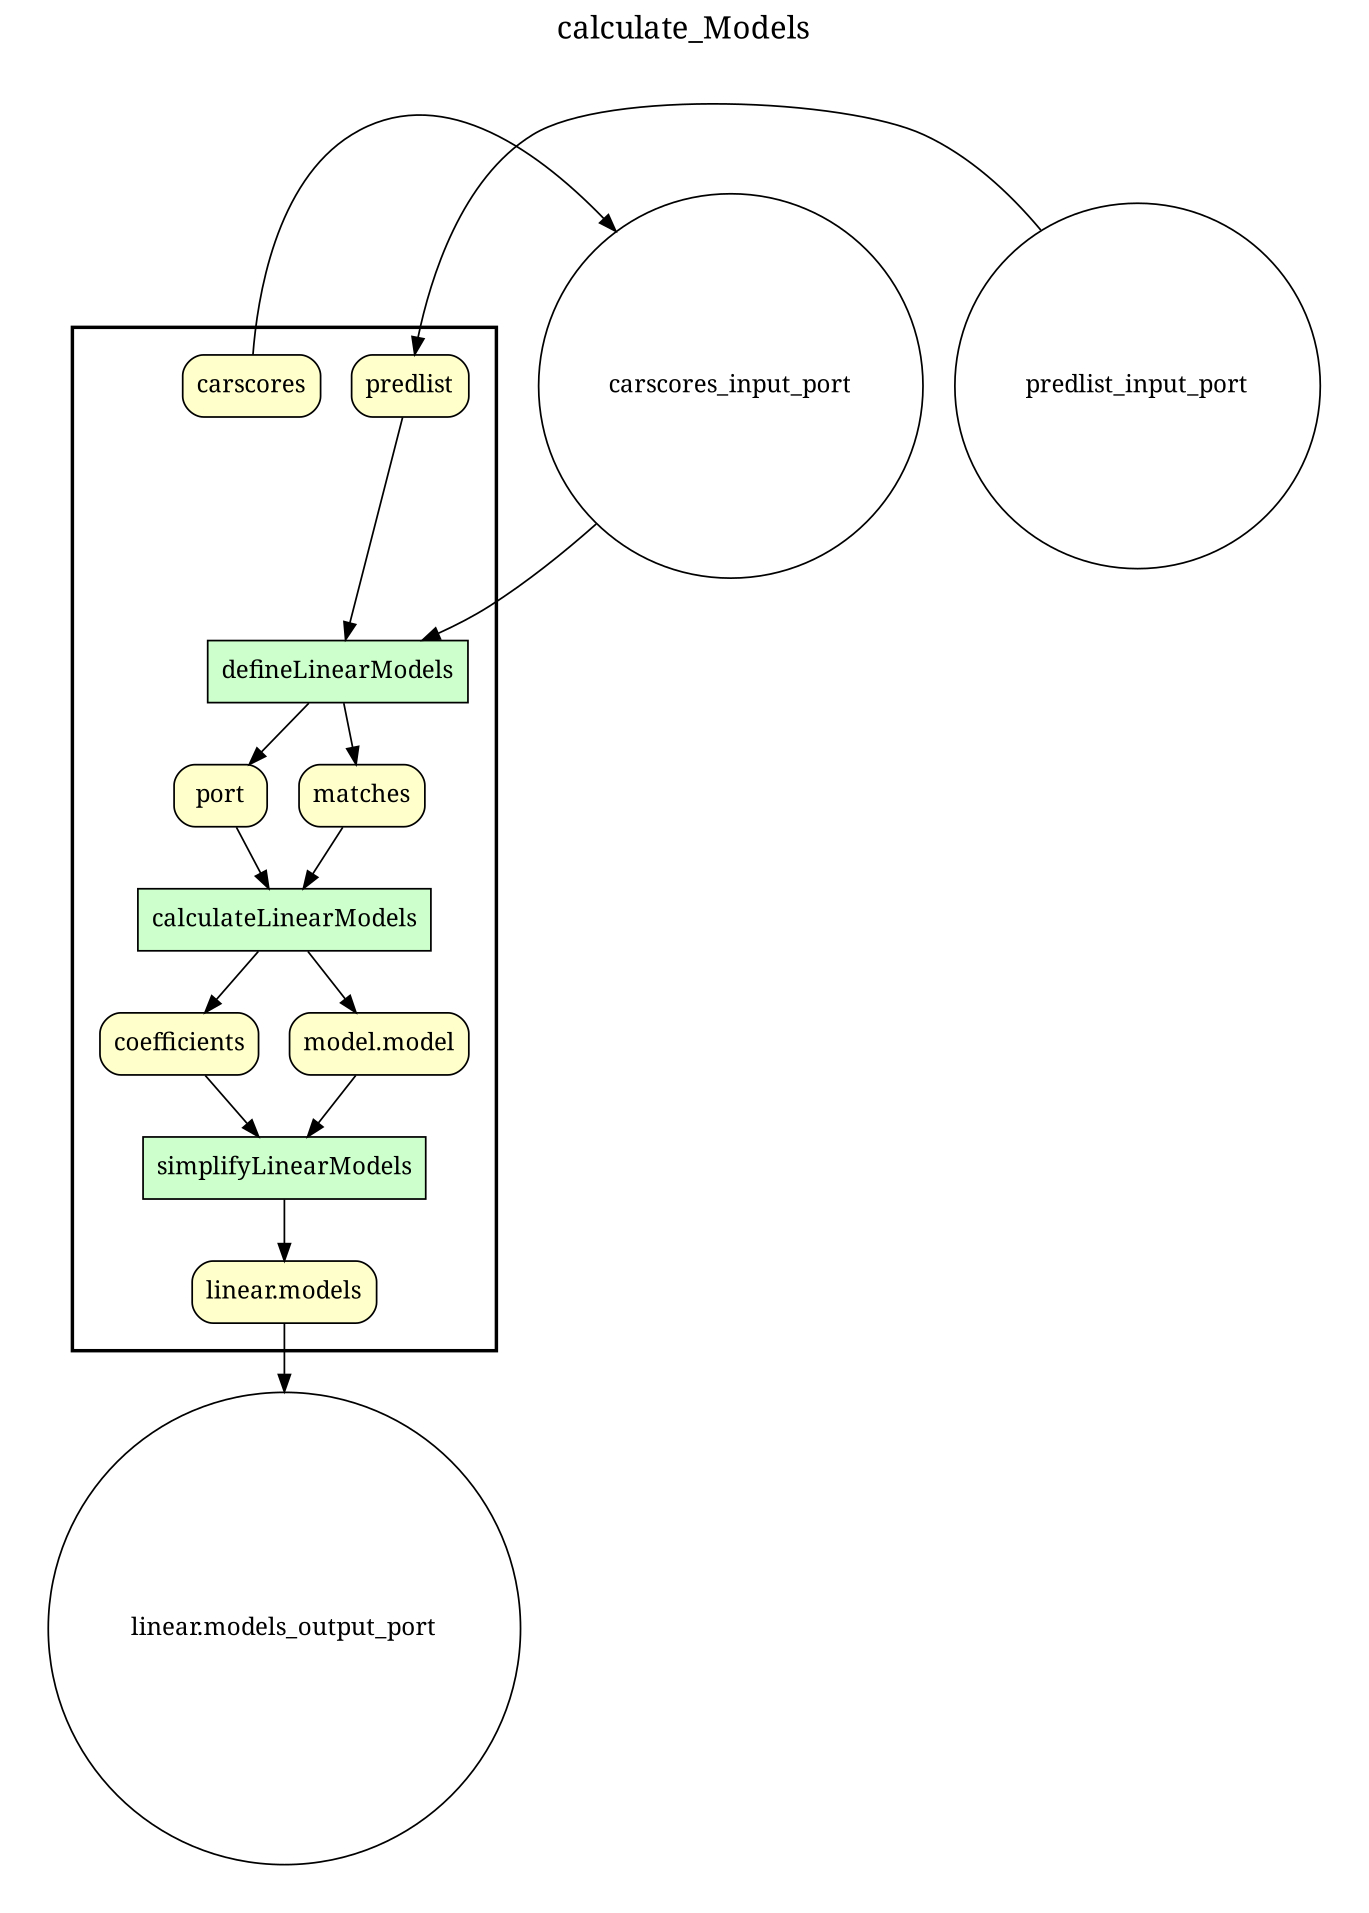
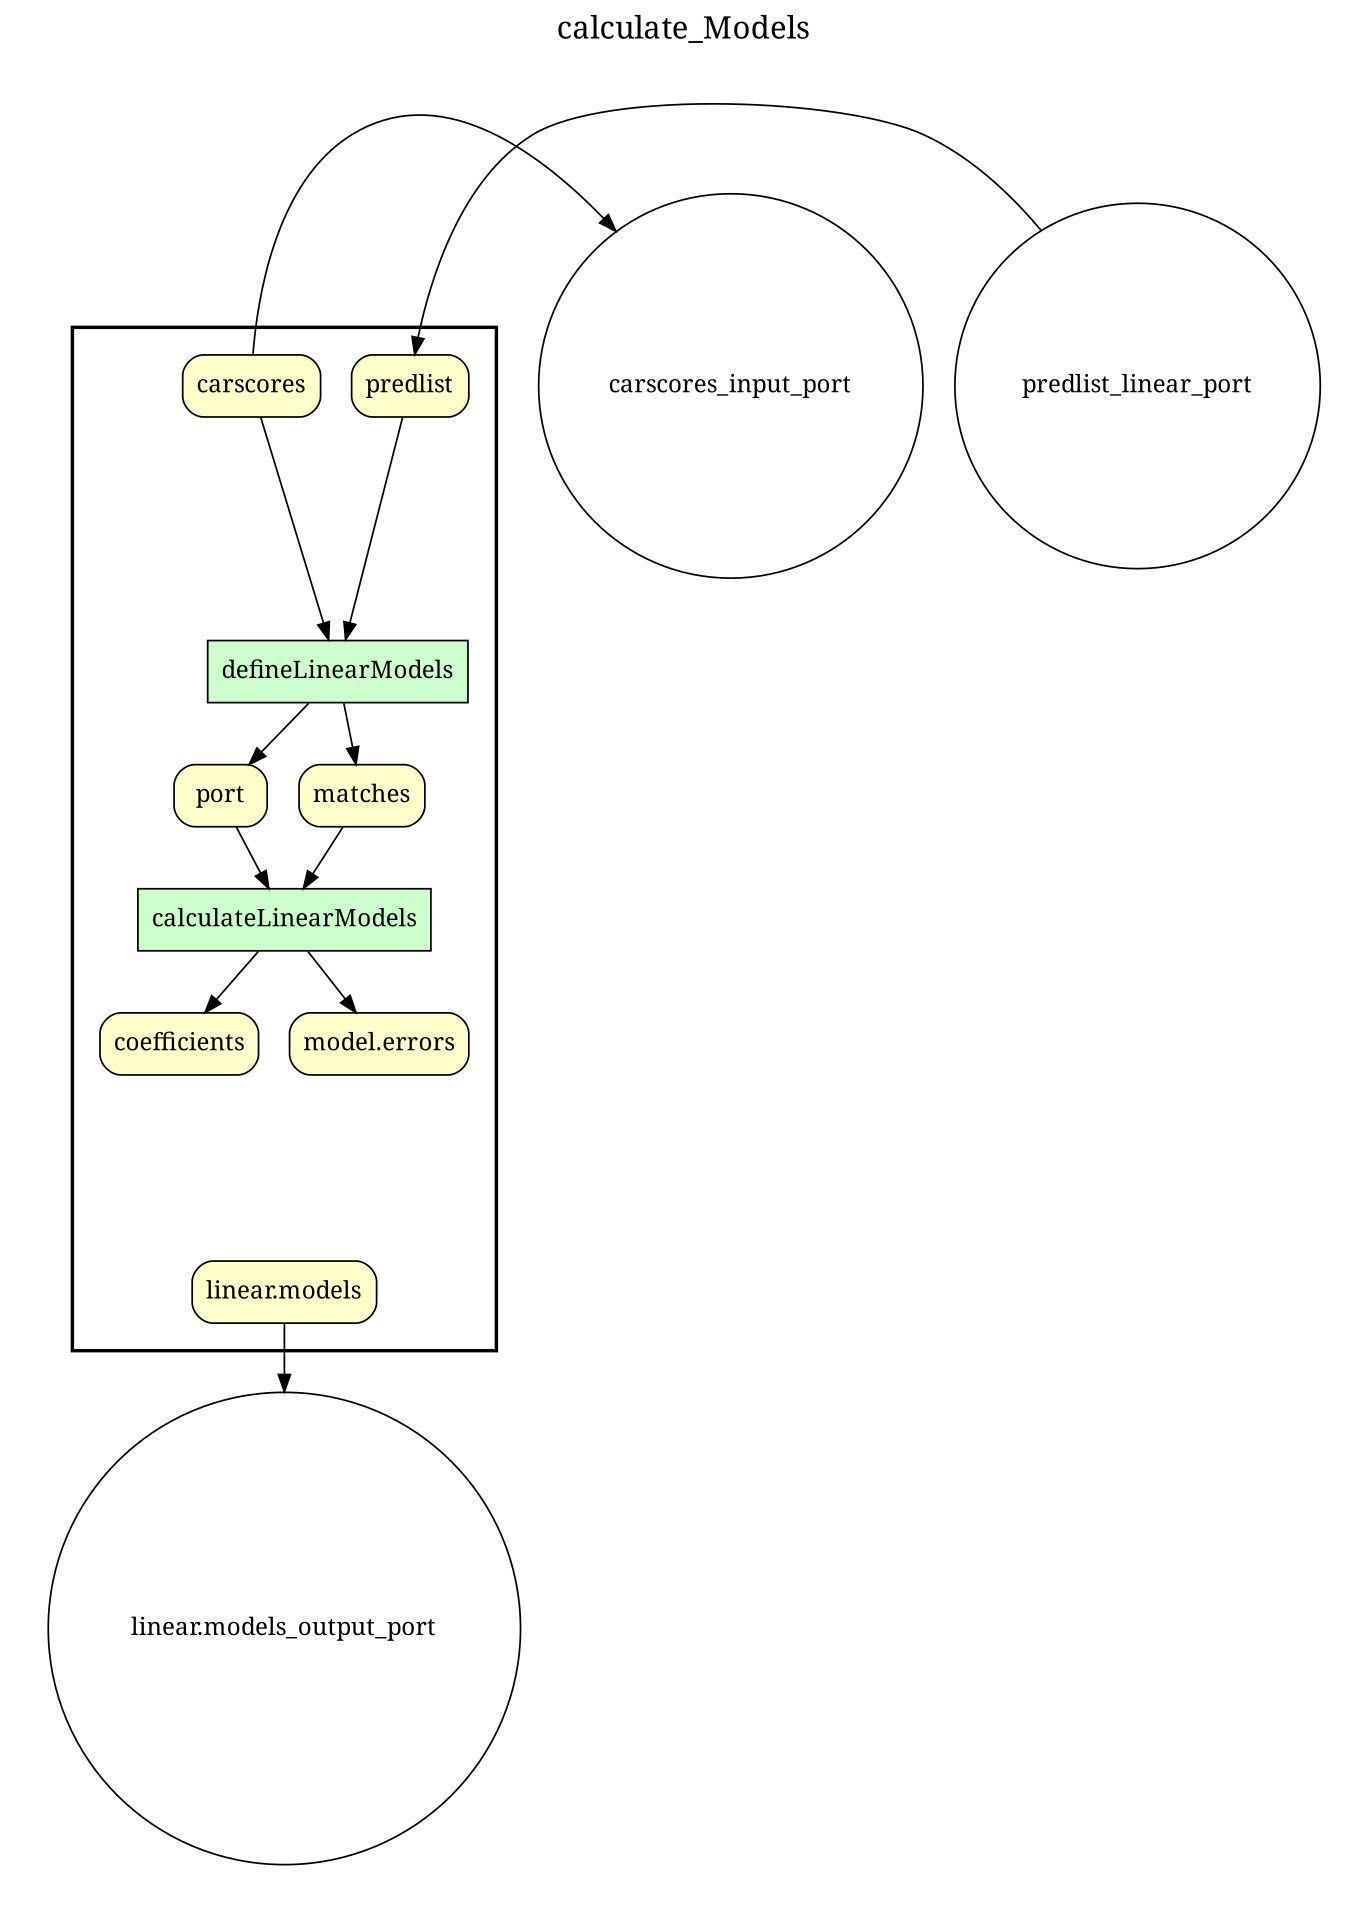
node "predlist_input_port": label "predlist_input_port" -> "predlist_linear_port"
edge "carscores_input_port" -> "defineLinearModels": now "carscores" -> "defineLinearModels"
node "model.model": label "model.model" -> "model.errors"
node "simplifyLinearModels": removed
